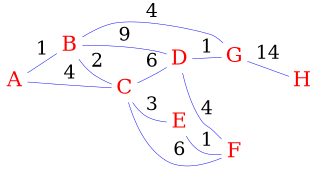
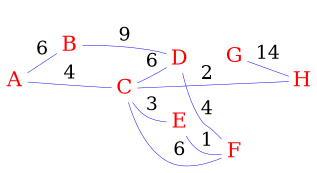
edge "B" -- "G": removed, label "4"
edge "B" -- "A": label "1" -> "6"
edge "G" -- "D": removed, label "1"
edge "B" -- "C": now "H" -- "C"
